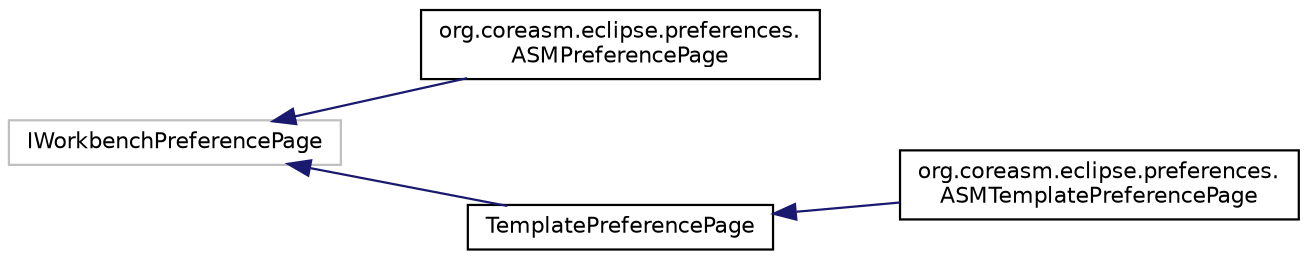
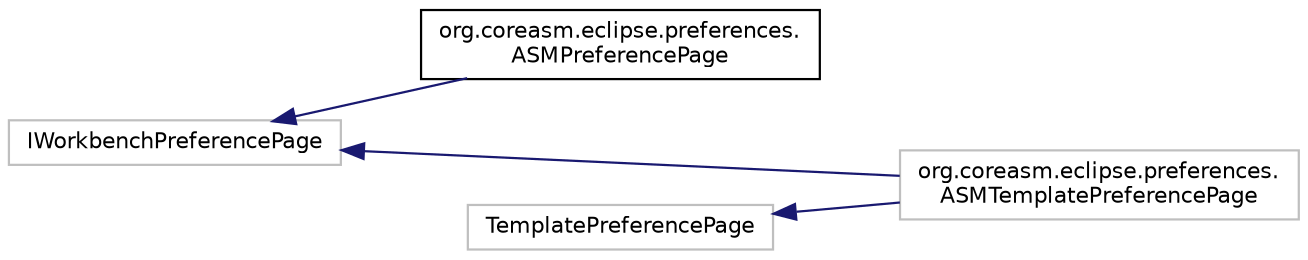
node "org.coreasm.eclipse.preferences. ASMTemplatePreferencePage": color black -> grey75
edge "TemplatePreferencePage" -> "IWorkbenchPreferencePage": now "org.coreasm.eclipse.preferences. ASMTemplatePreferencePage" -> "IWorkbenchPreferencePage"
node "TemplatePreferencePage": color black -> grey75
